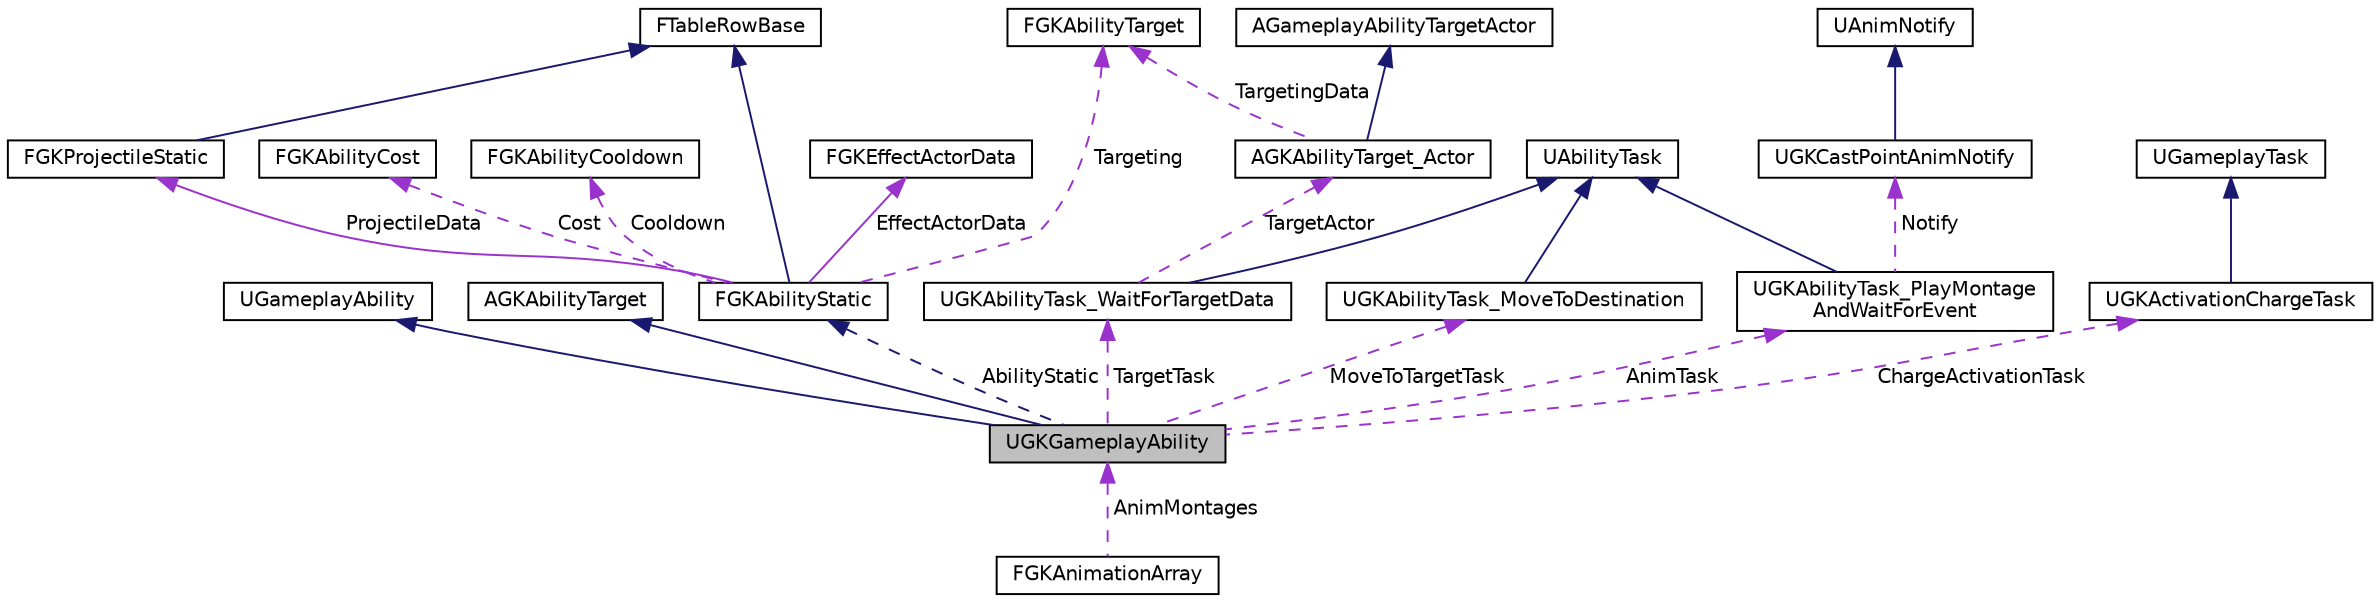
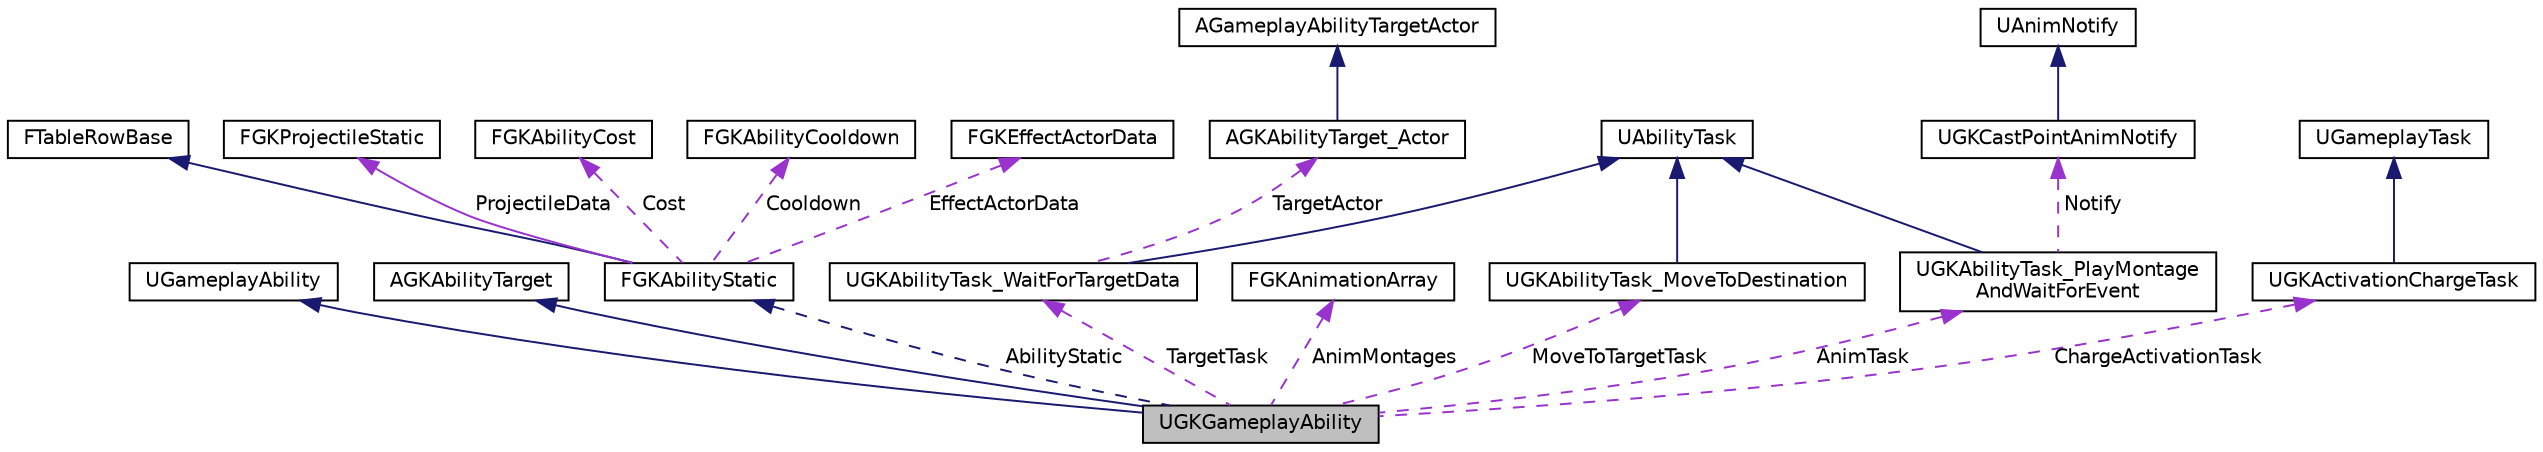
node "FGKAbilityTarget": removed
edge "FGKProjectileStatic" -> "FTableRowBase": removed
edge "FGKAbilityStatic" -> "FGKEffectActorData": style solid -> dashed
edge "FGKAnimationArray" -> "UGKGameplayAbility": reversed
